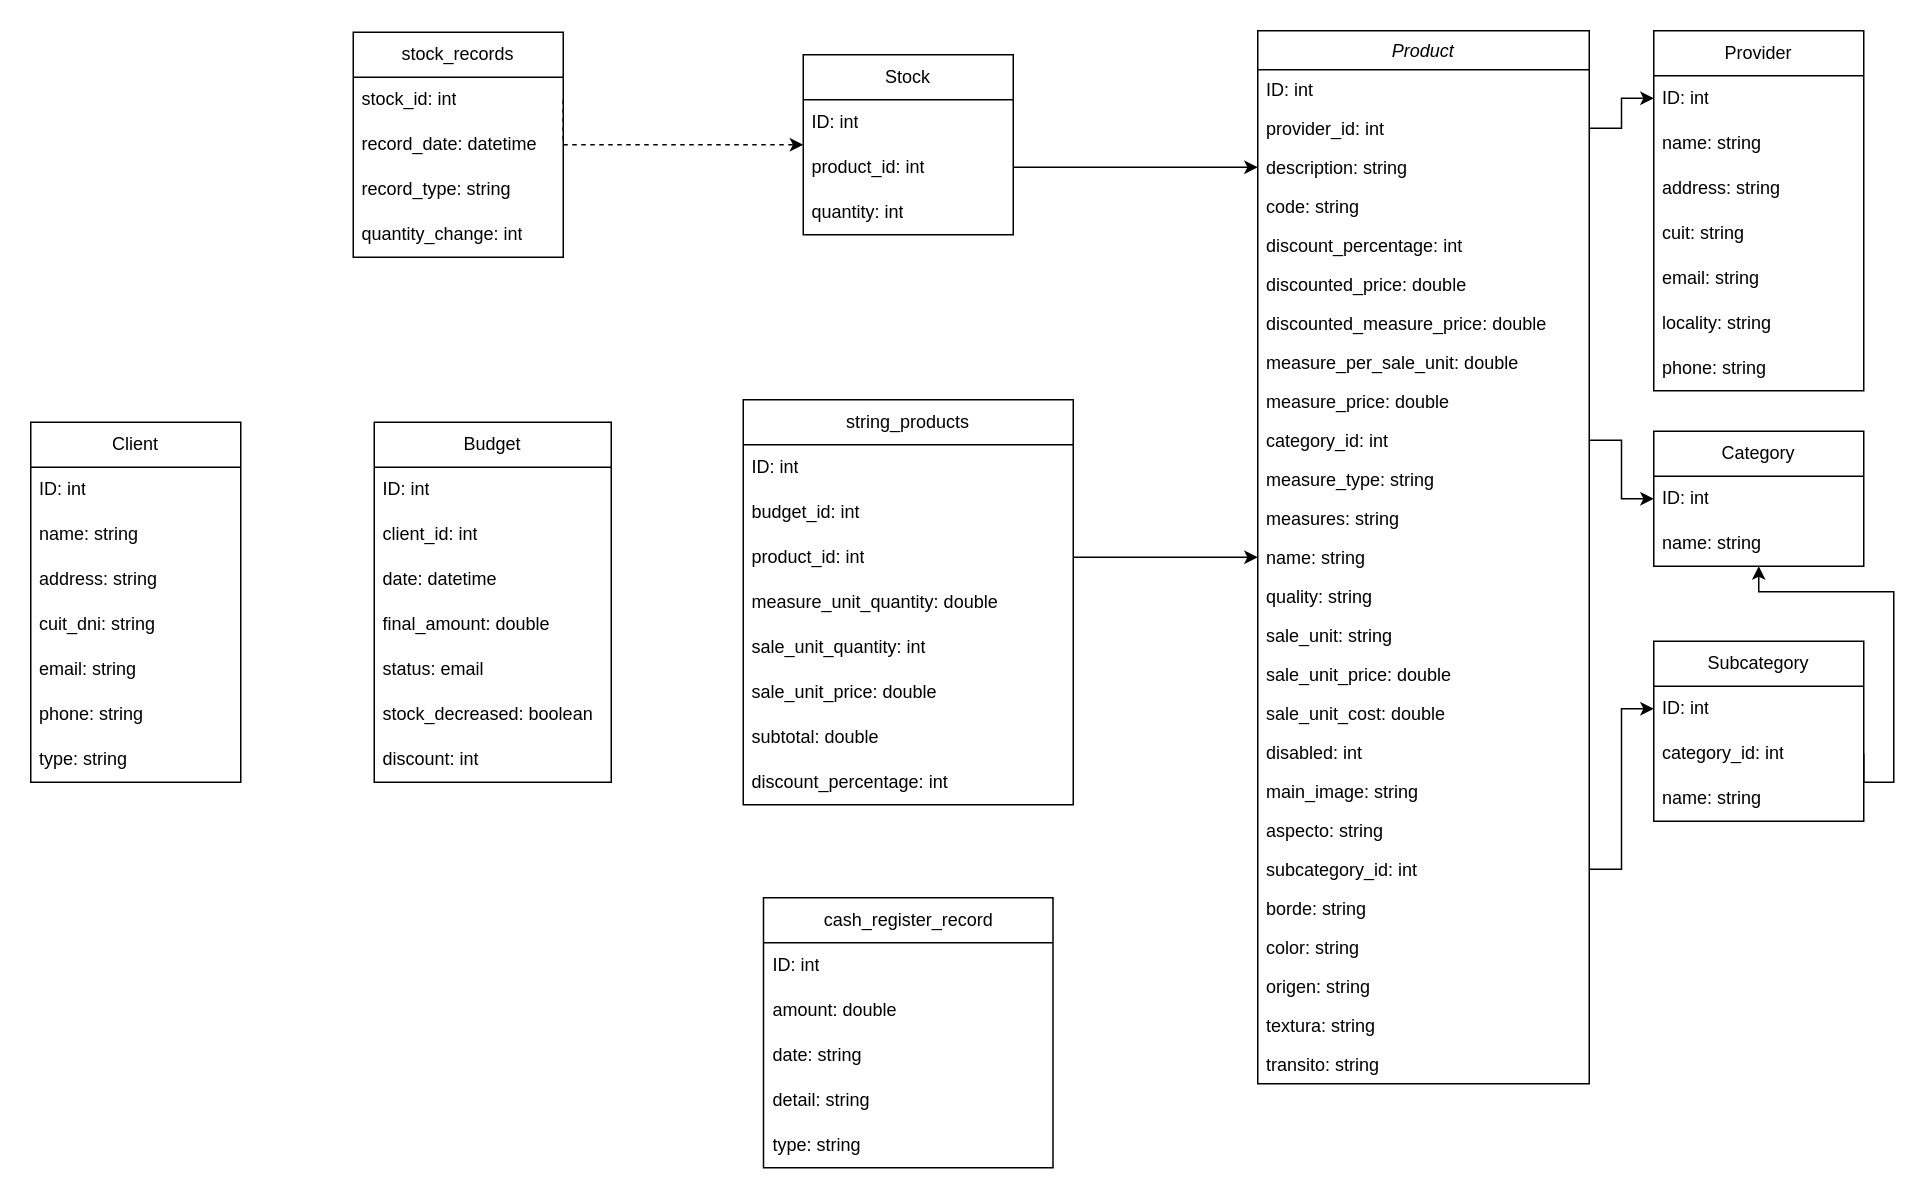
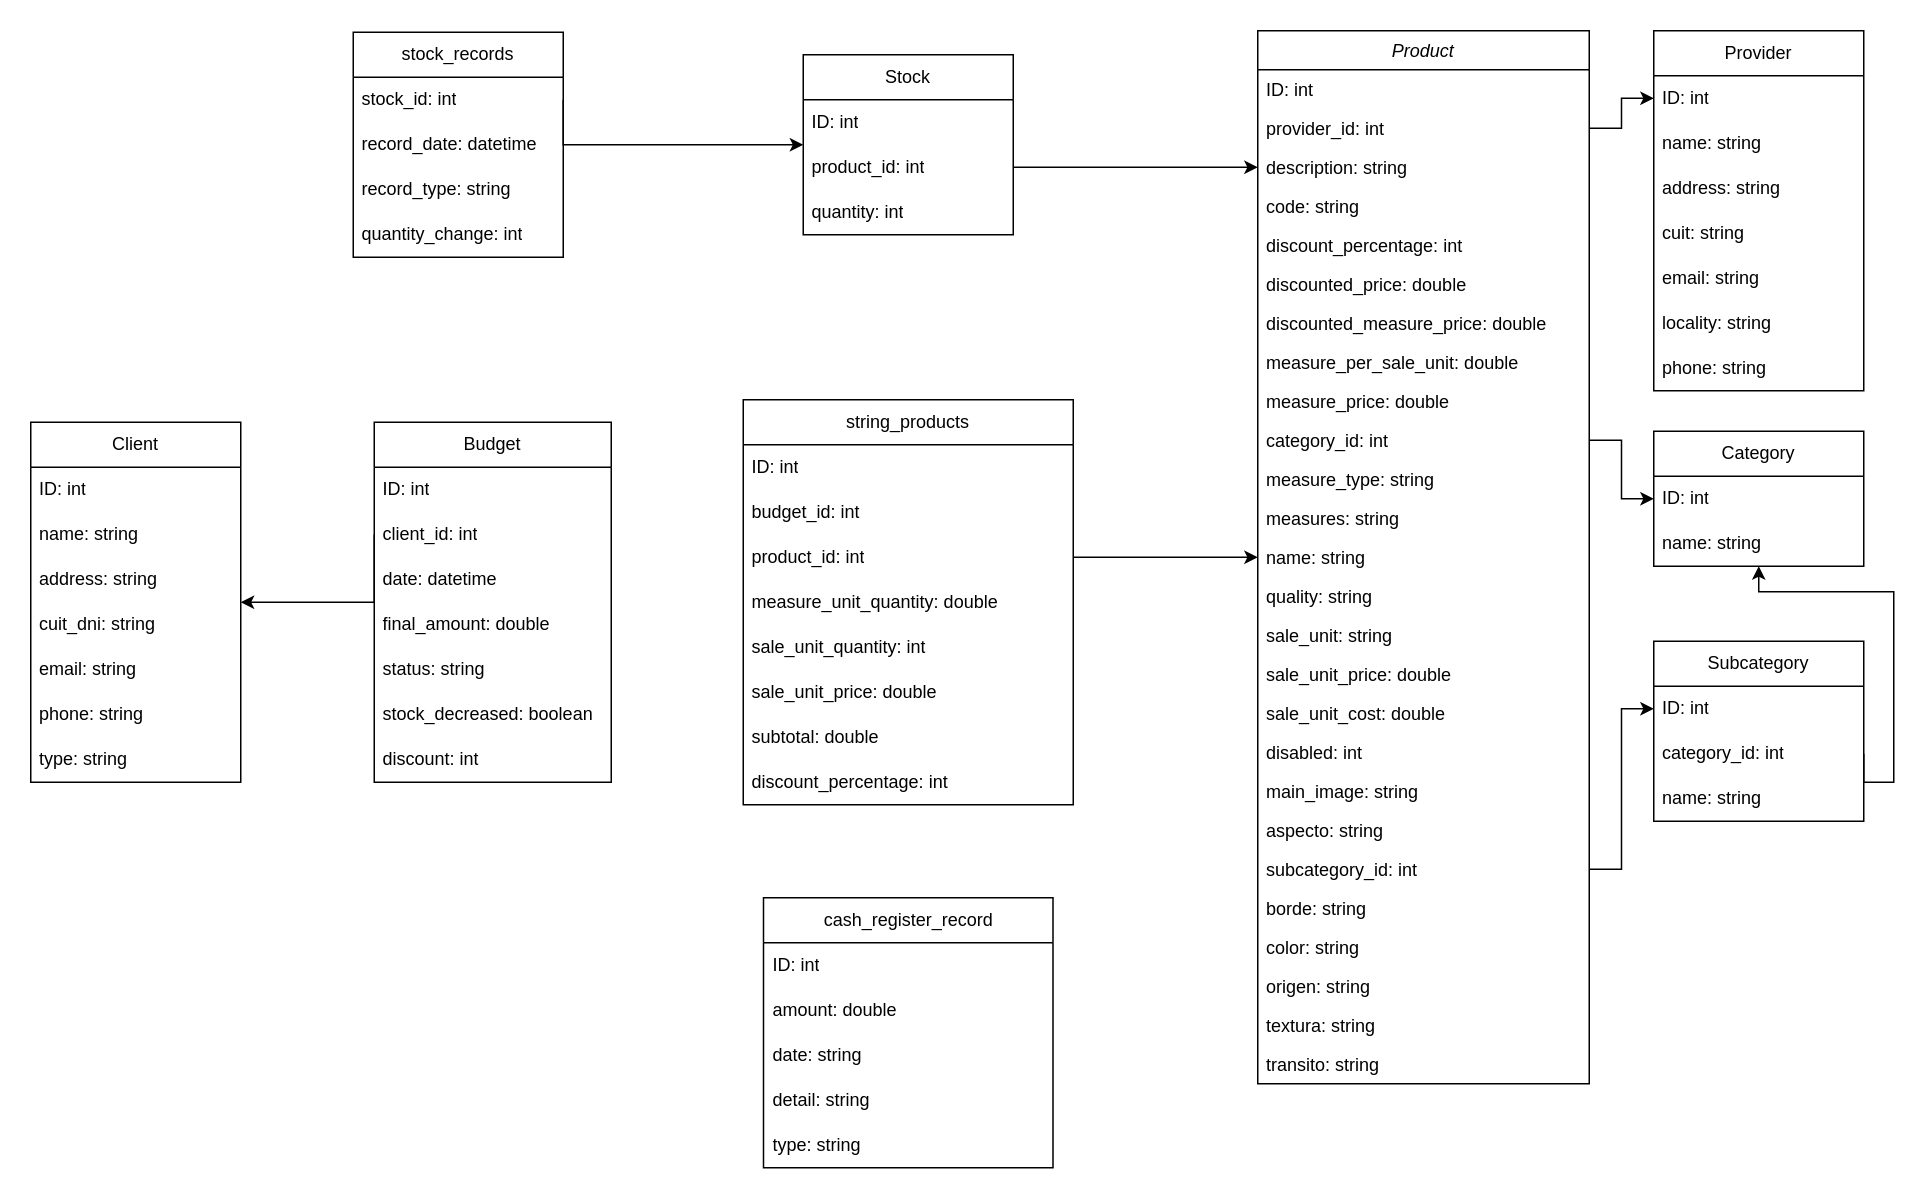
edge "stock_id: int" -> "Stock": style dashed -> solid
edge "client_id: int" -> "Client": added
node "status: email": label "status: email" -> "status: string"
